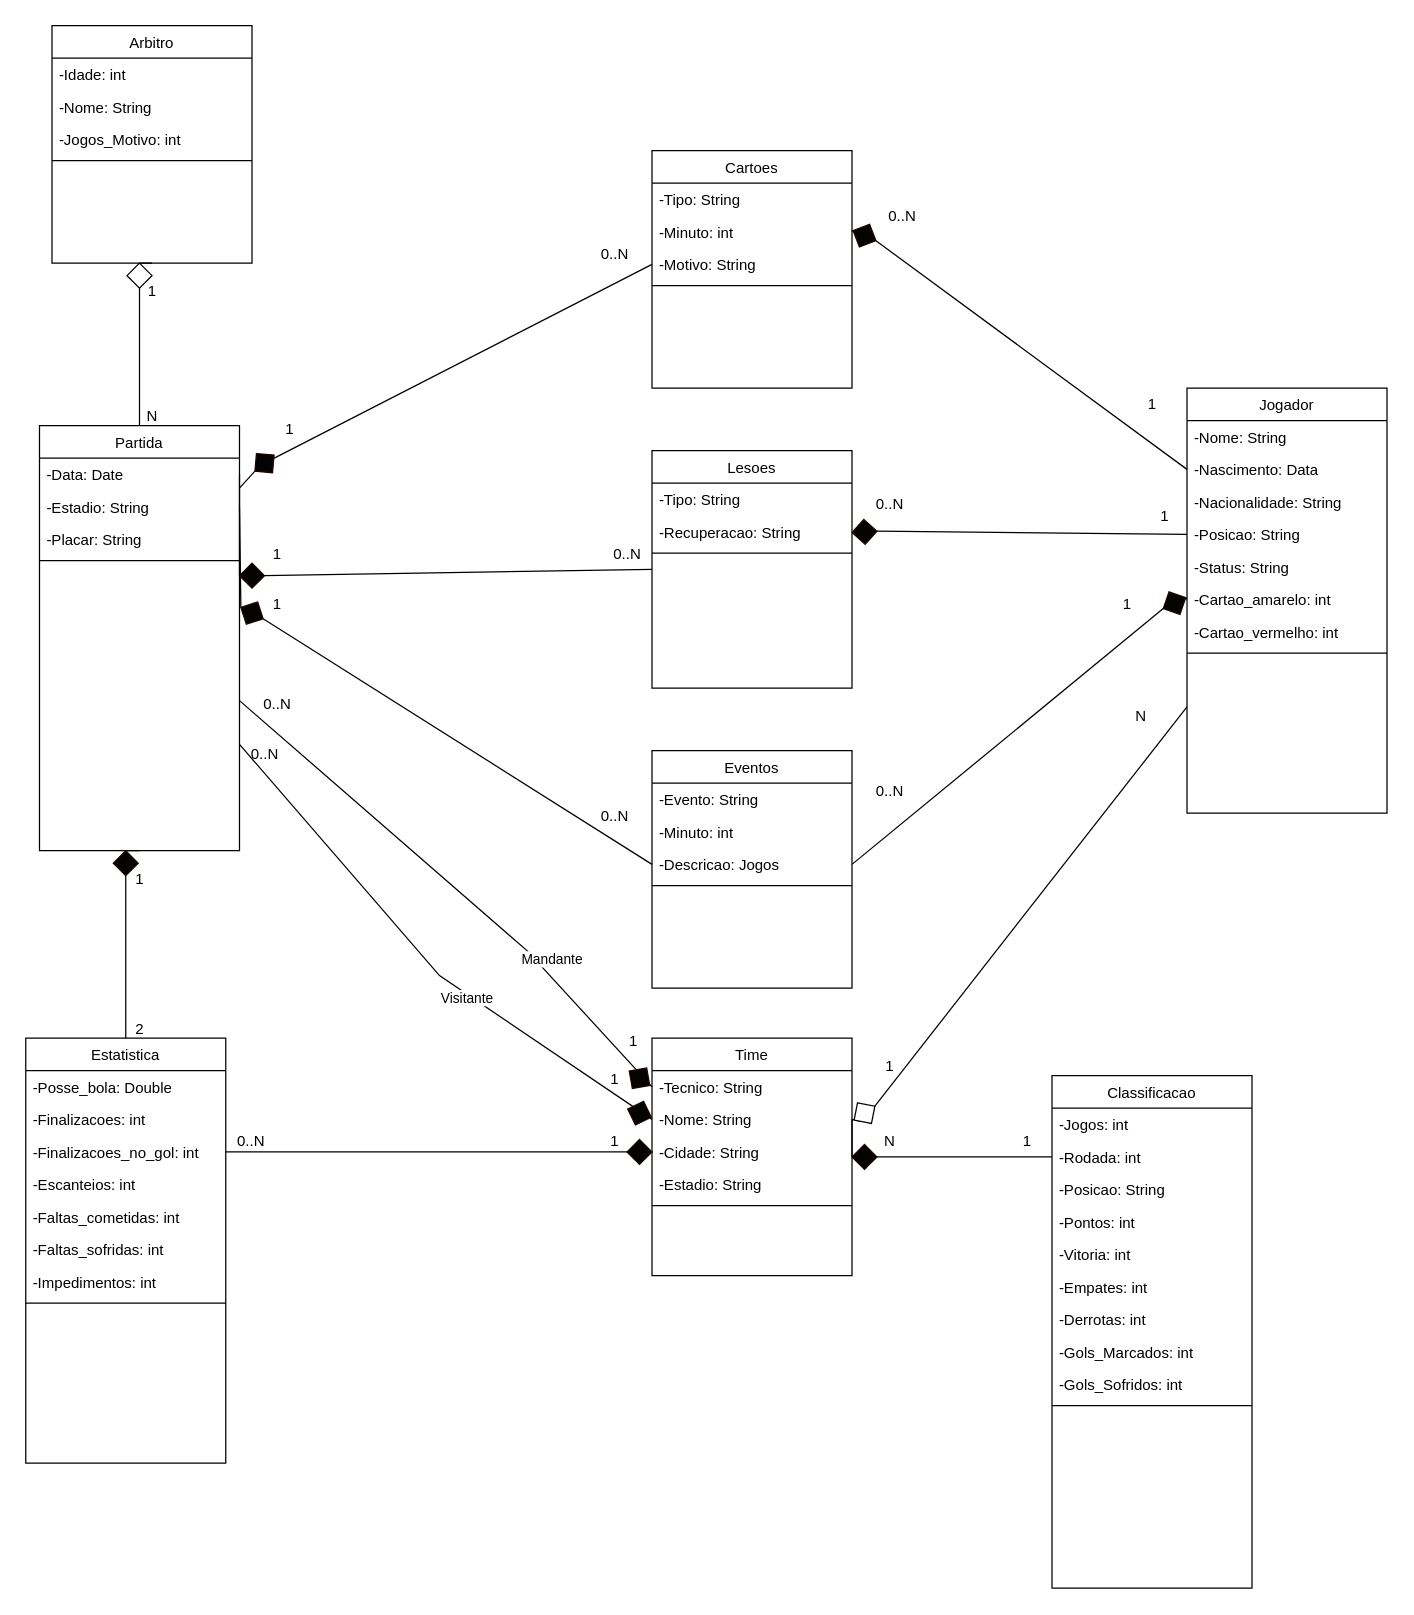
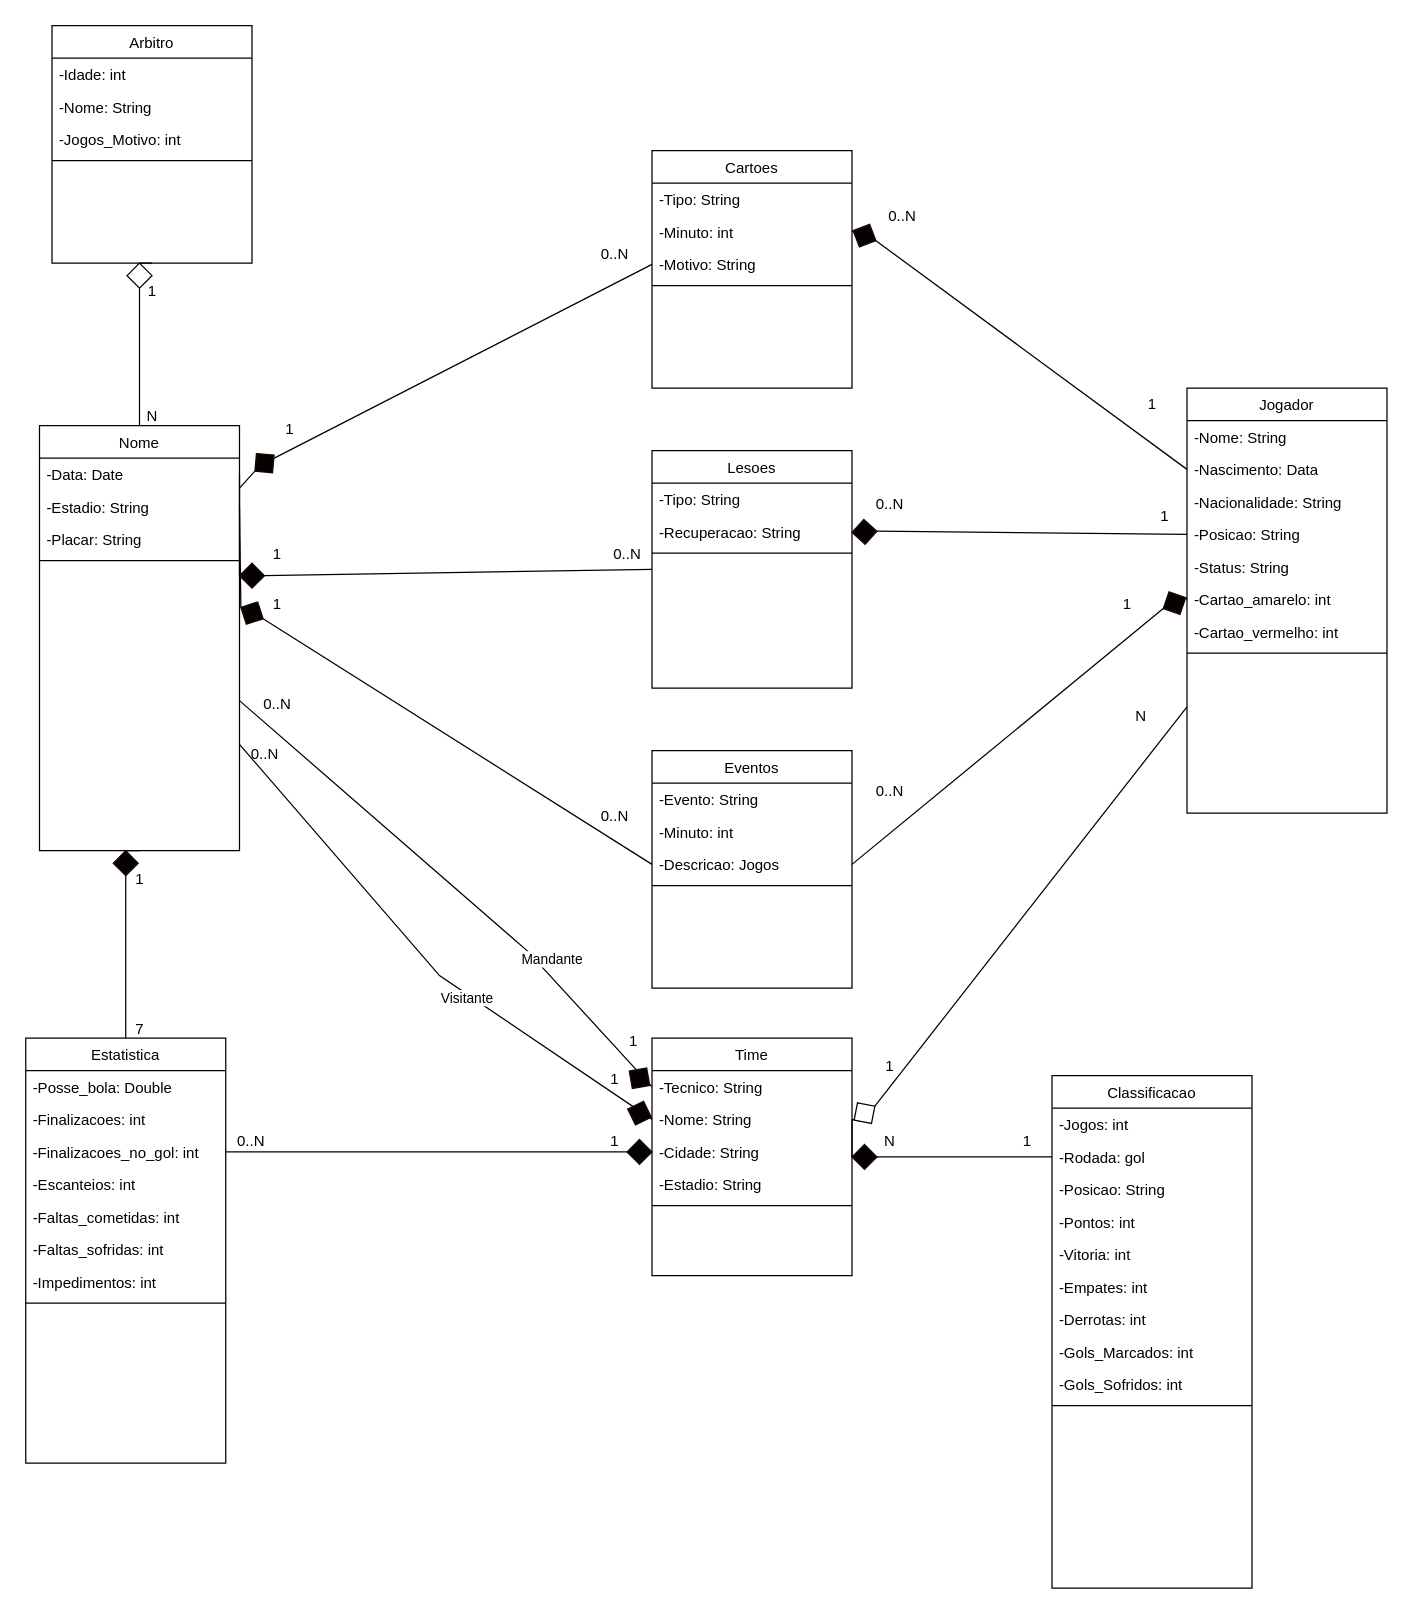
node "Partida": label "Partida" -> "Nome"
node "2": label "2" -> "7"
node "-Rodada: int": label "-Rodada: int" -> "-Rodada: gol"
